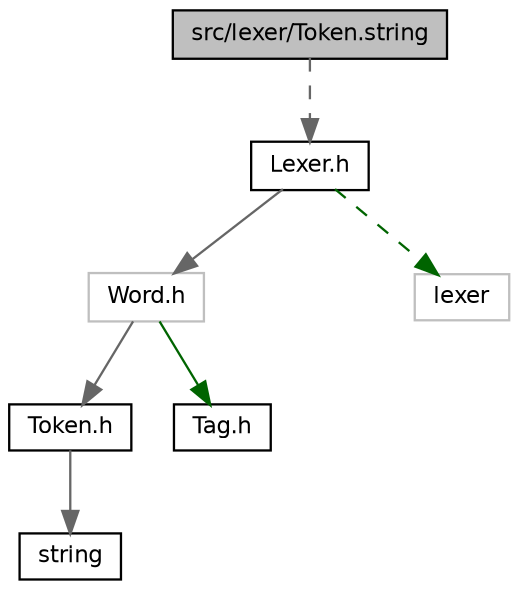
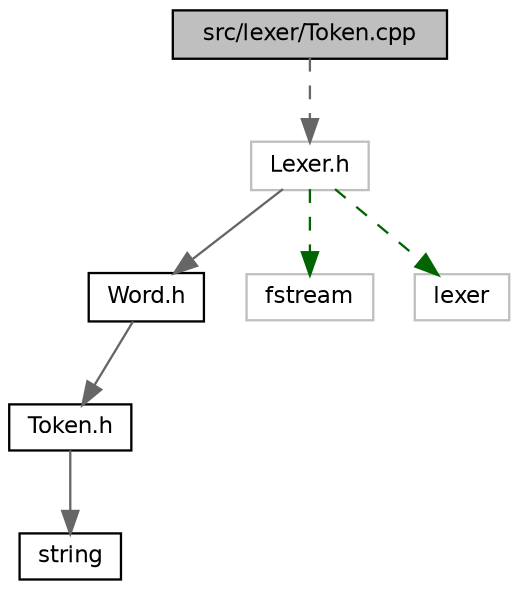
node "src/lexer/Token.string": label "src/lexer/Token.string" -> "src/lexer/Token.cpp"
node "Lexer.h": color black -> grey75
node "Word.h": color grey75 -> black
node "fstream": added
node "Tag.h": removed
